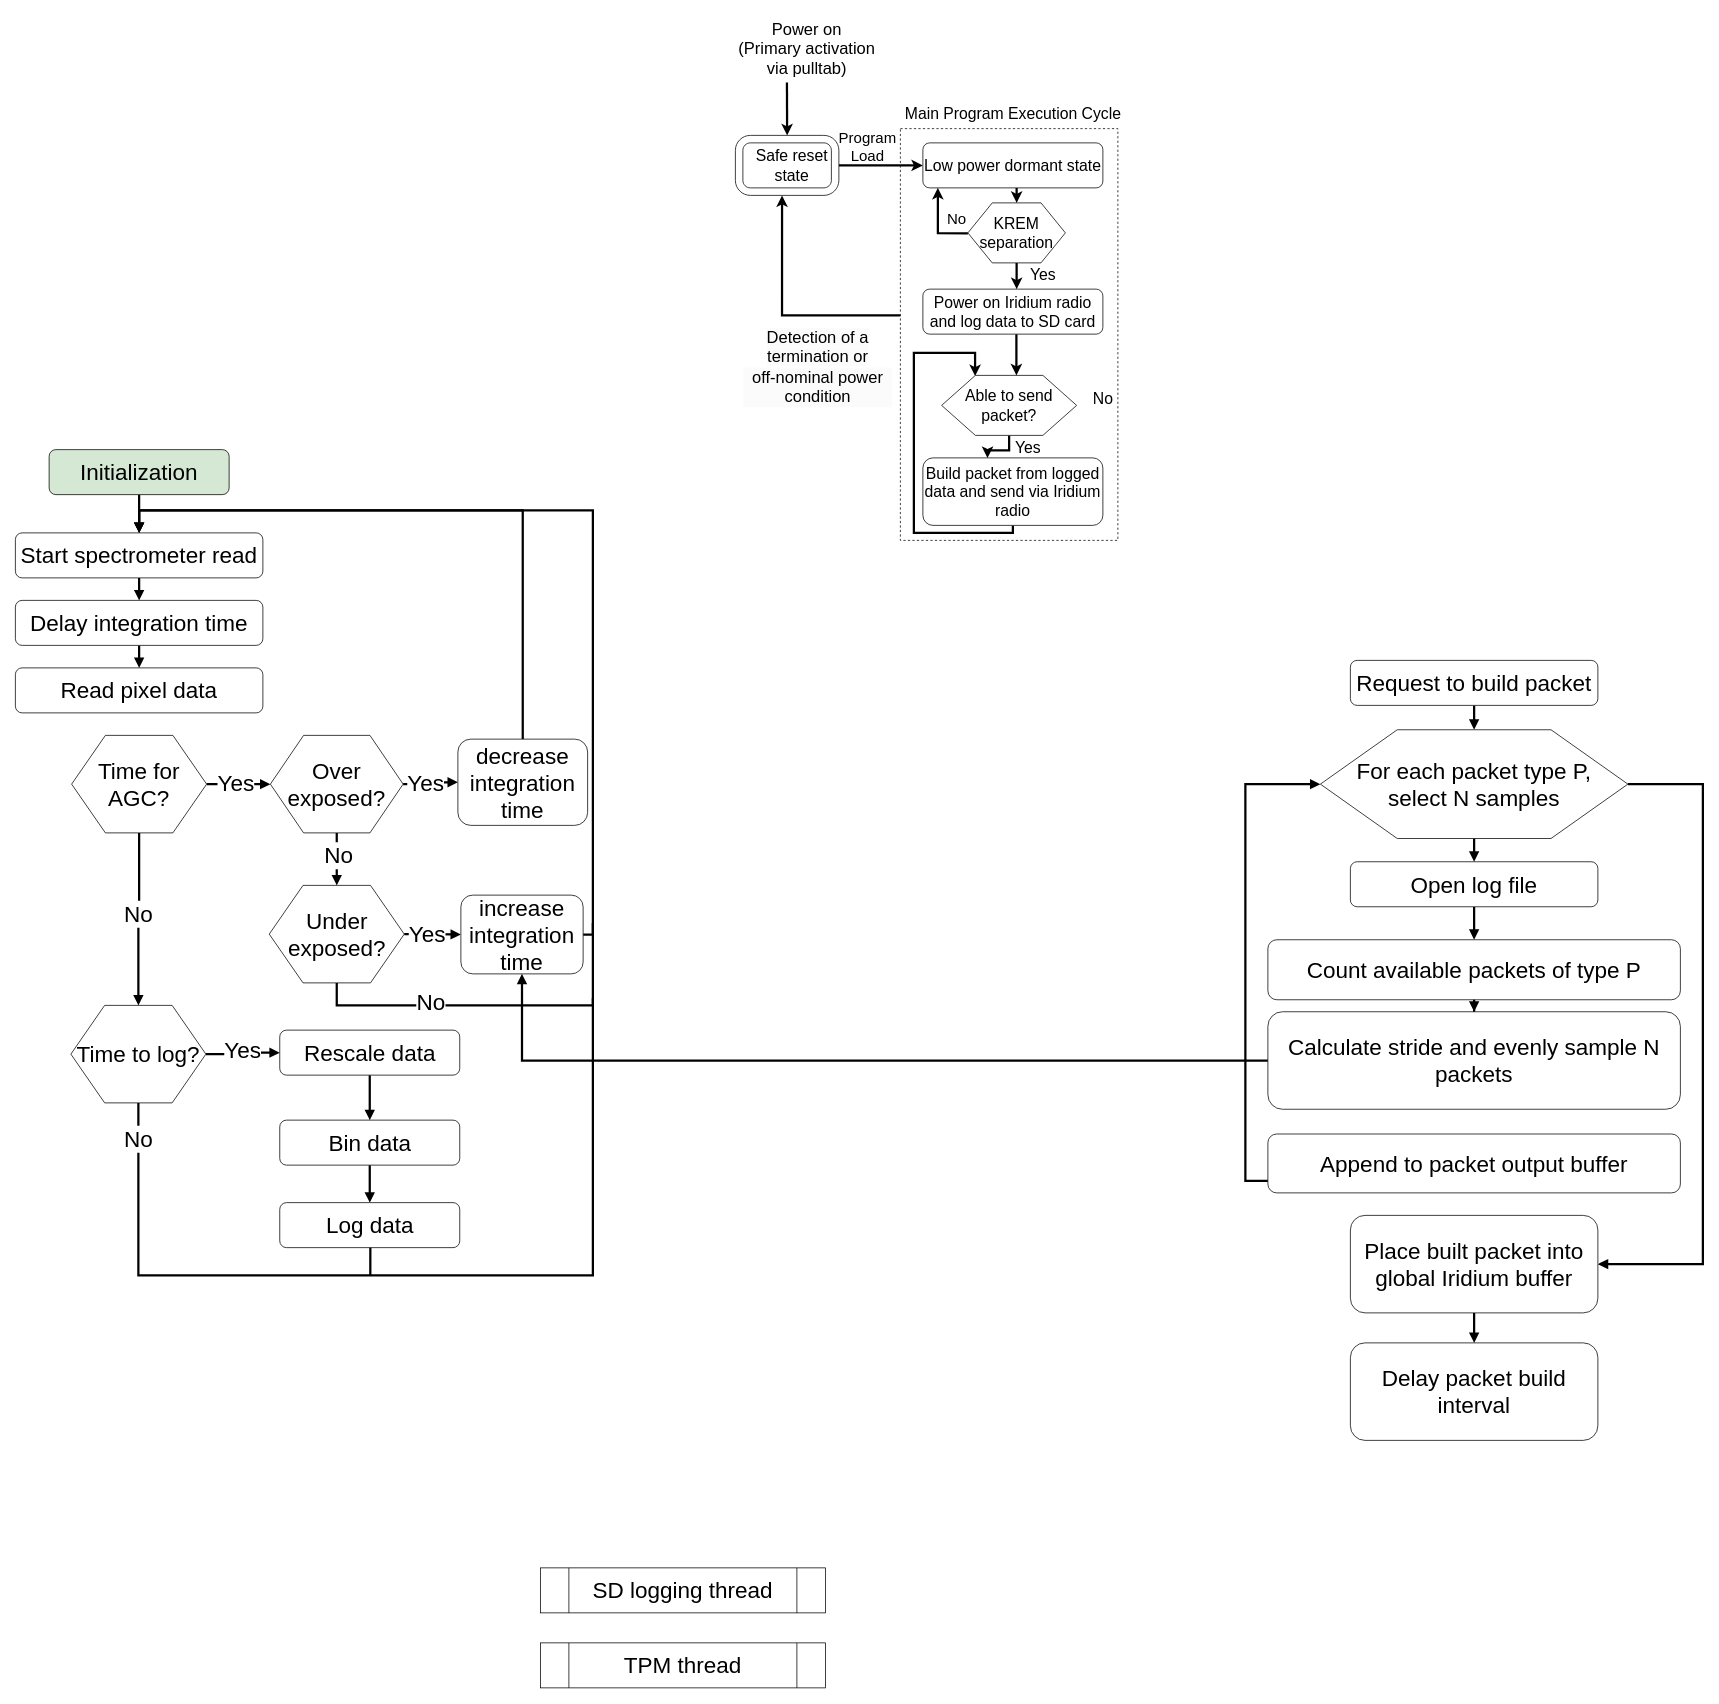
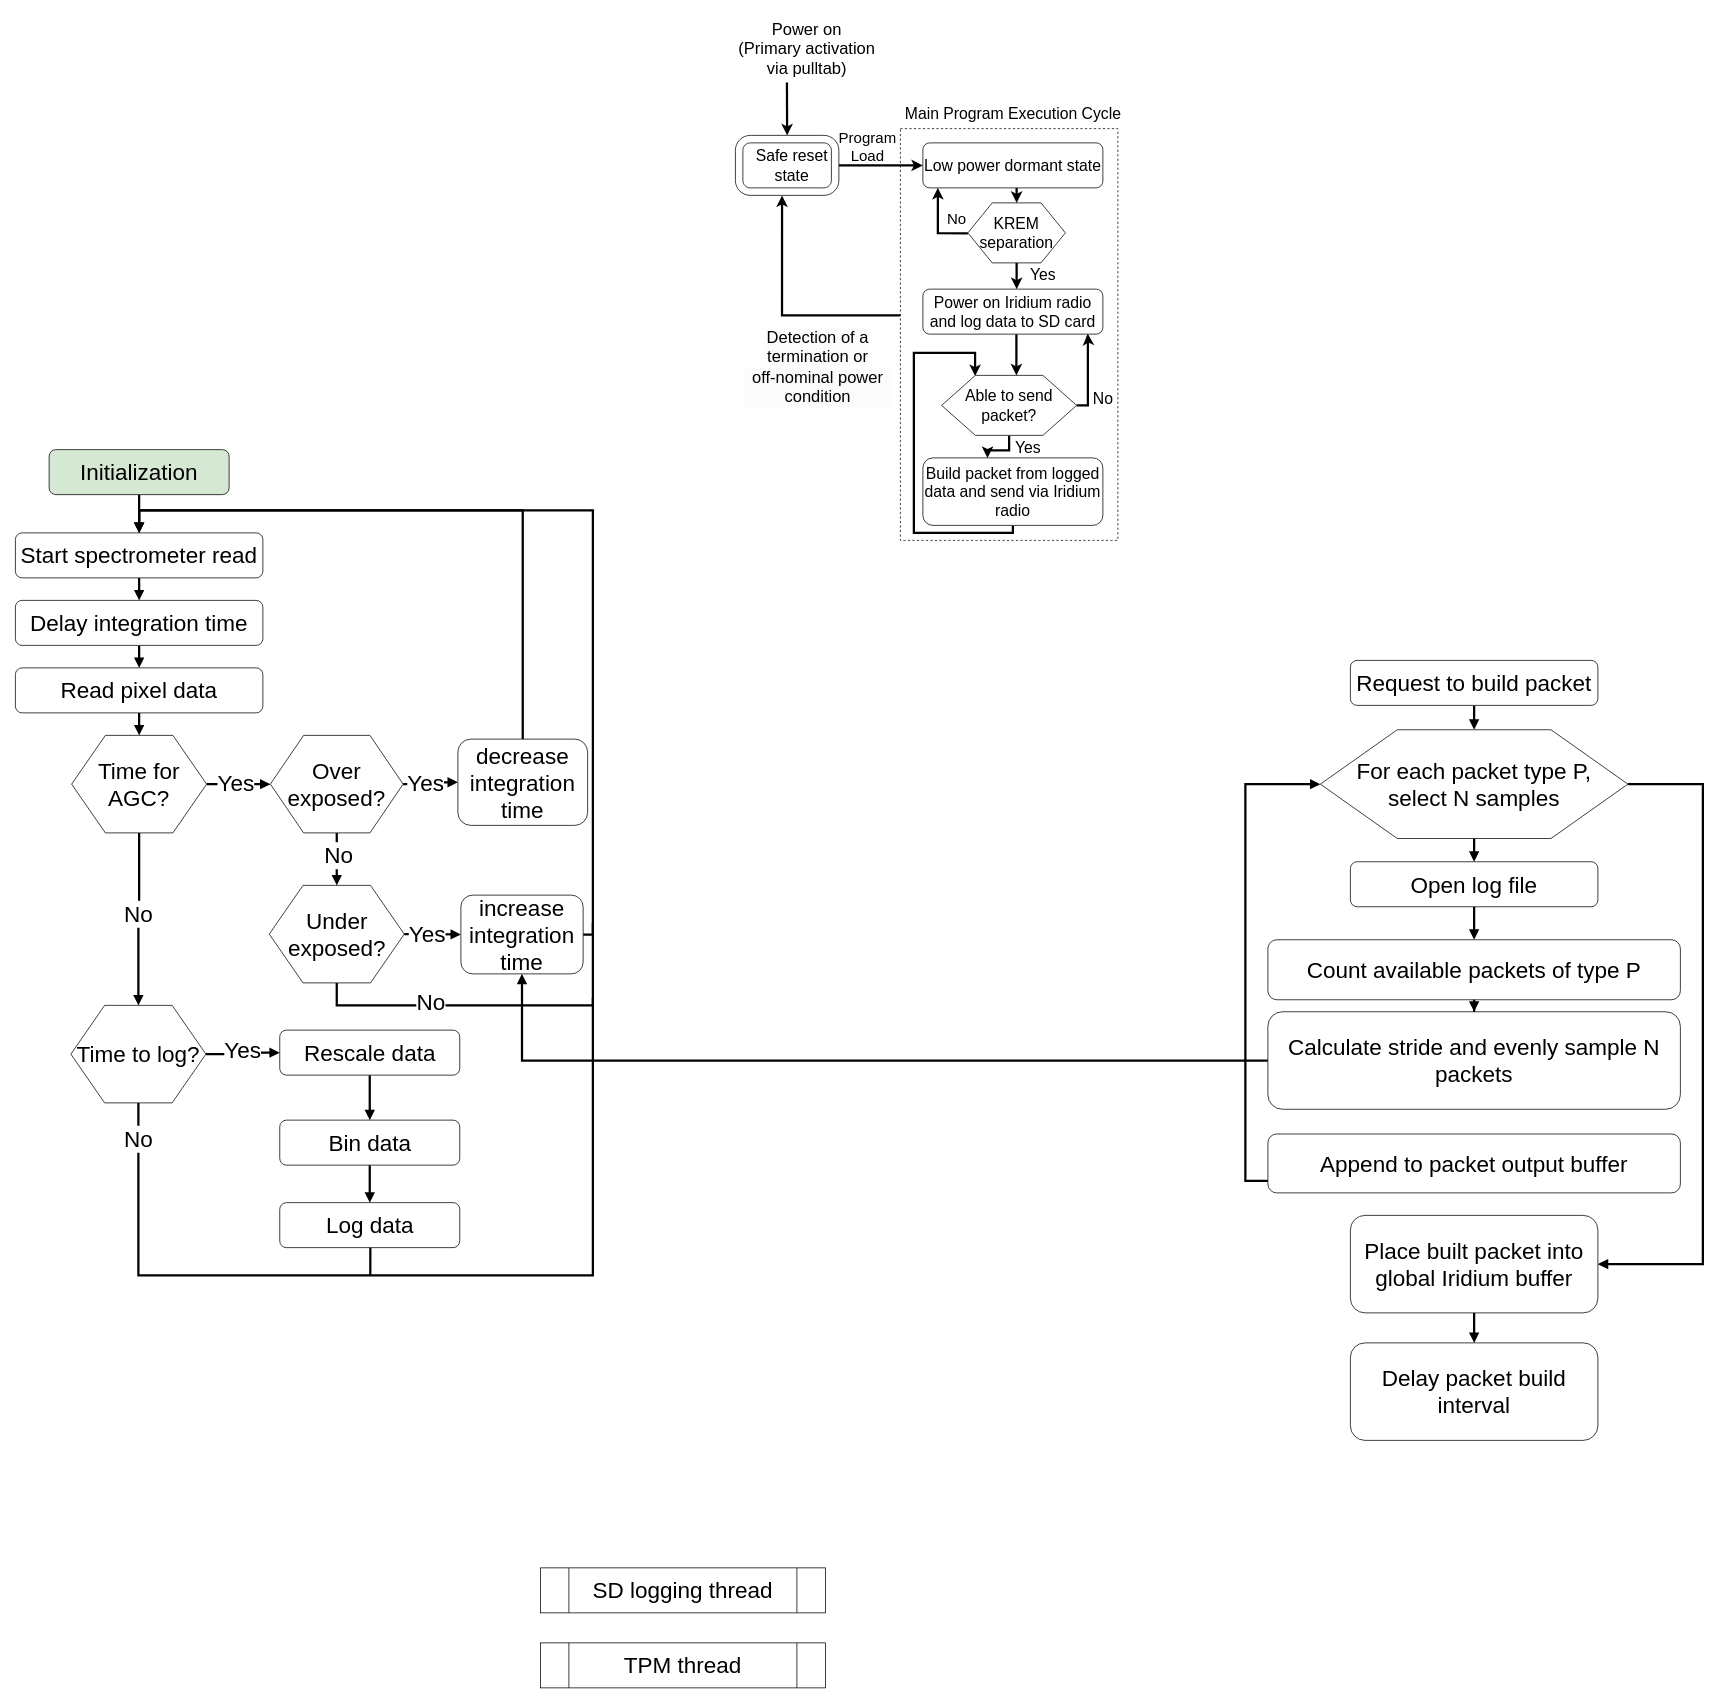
edge "Able to send packet?" -> "Power on Iridium radio and log data to SD card": added
edge "Read pixel data" -> "Time for AGC?": added
